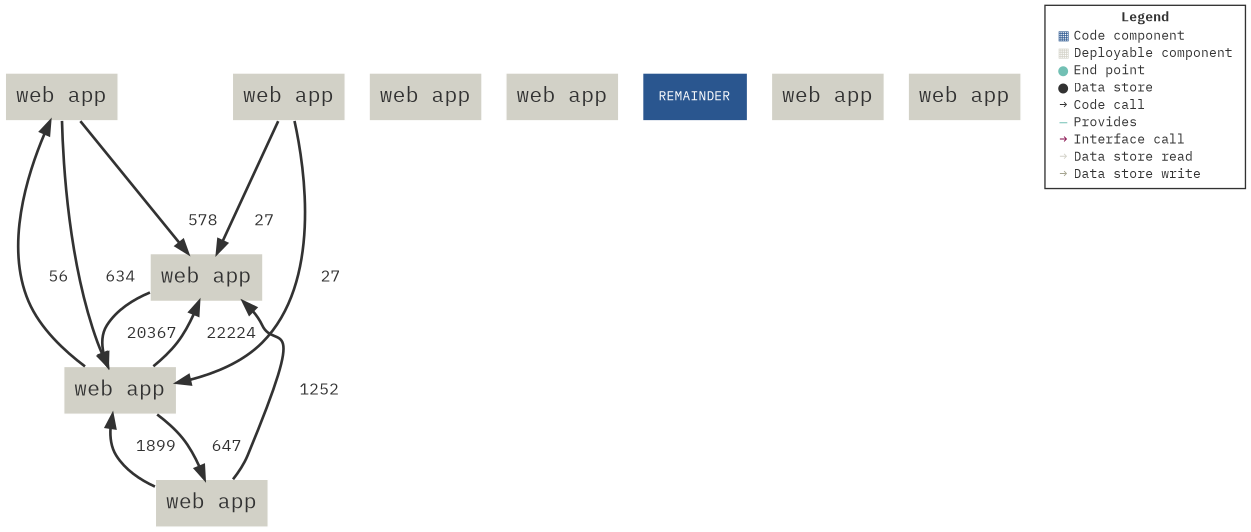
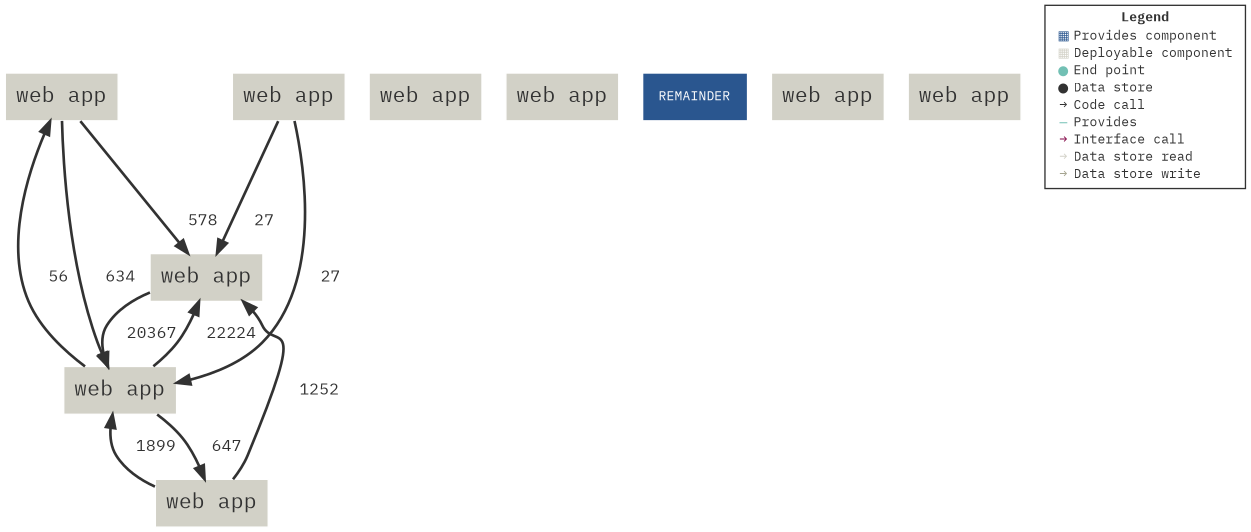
node "Legend": text "Code component" -> "Provides component"
